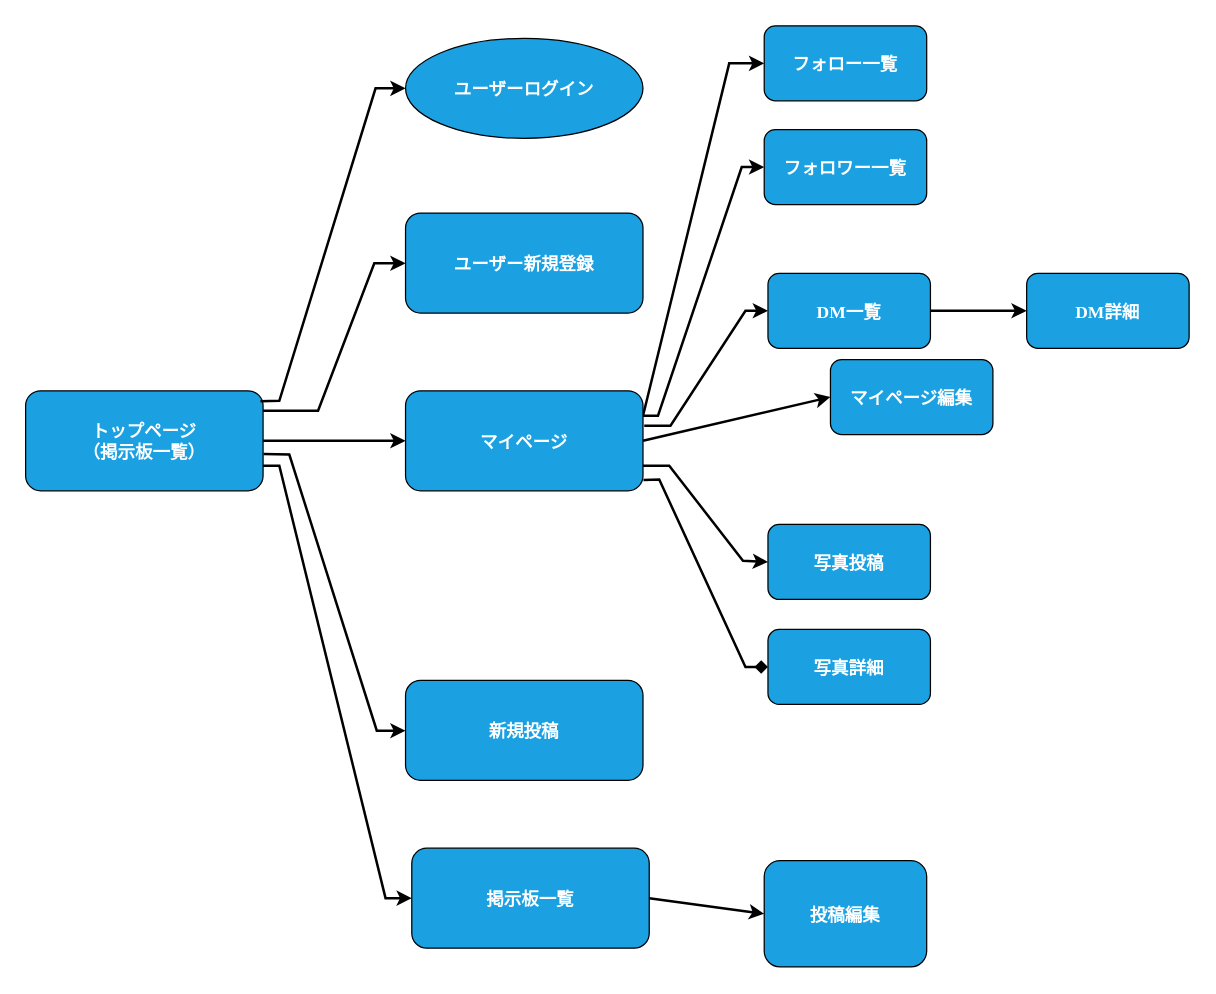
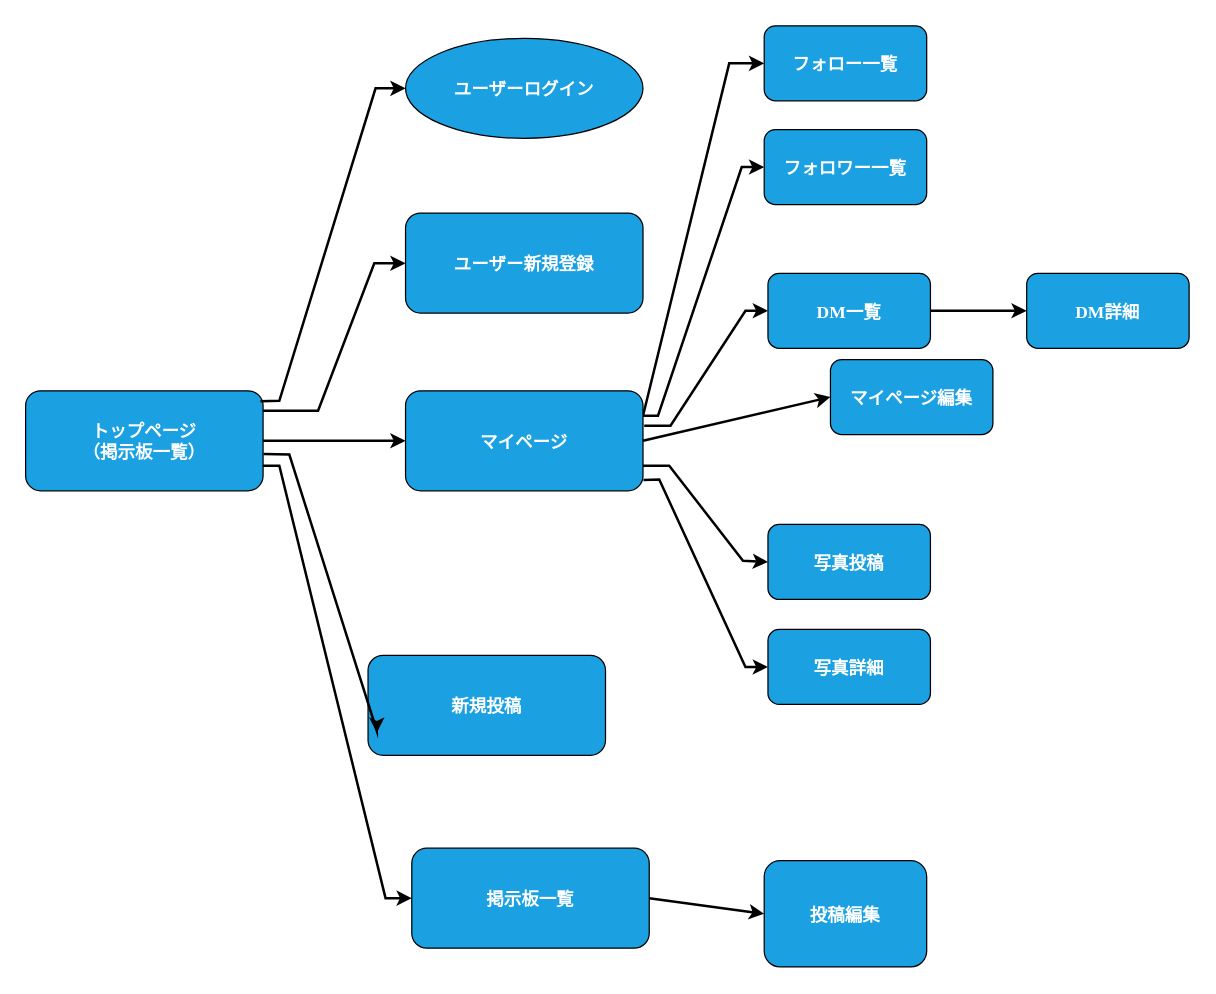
edge "マイページ" -> "写真詳細": arrowhead diamond -> classic
node "新規投稿": moved (524, 730) -> (487, 705)
